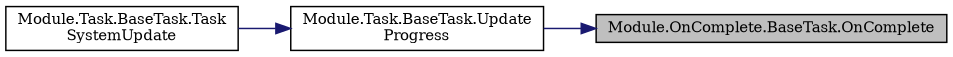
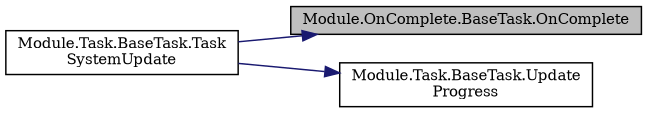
edge "Module.Task.BaseTask.Update Progress" -> "Module.OnComplete.BaseTask.OnComplete": now "Module.Task.BaseTask.Task SystemUpdate" -> "Module.OnComplete.BaseTask.OnComplete"
